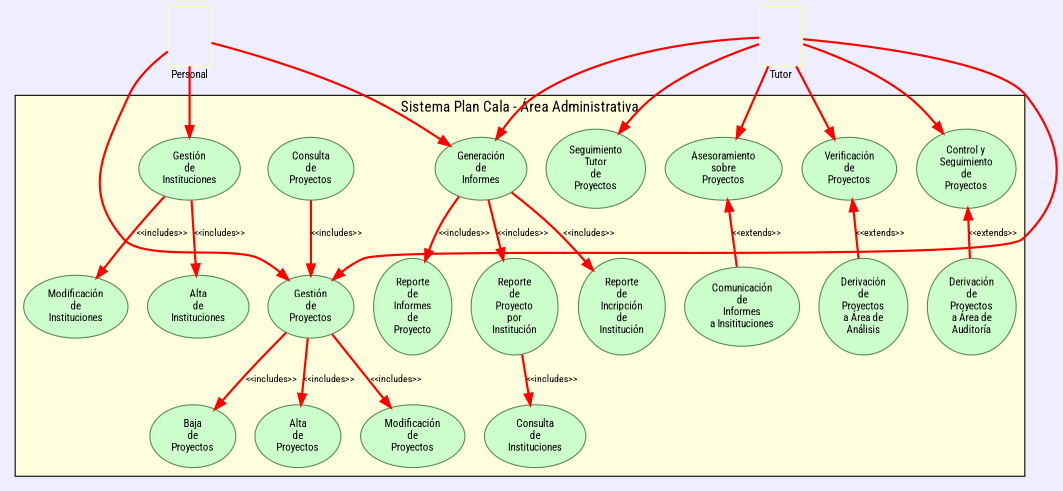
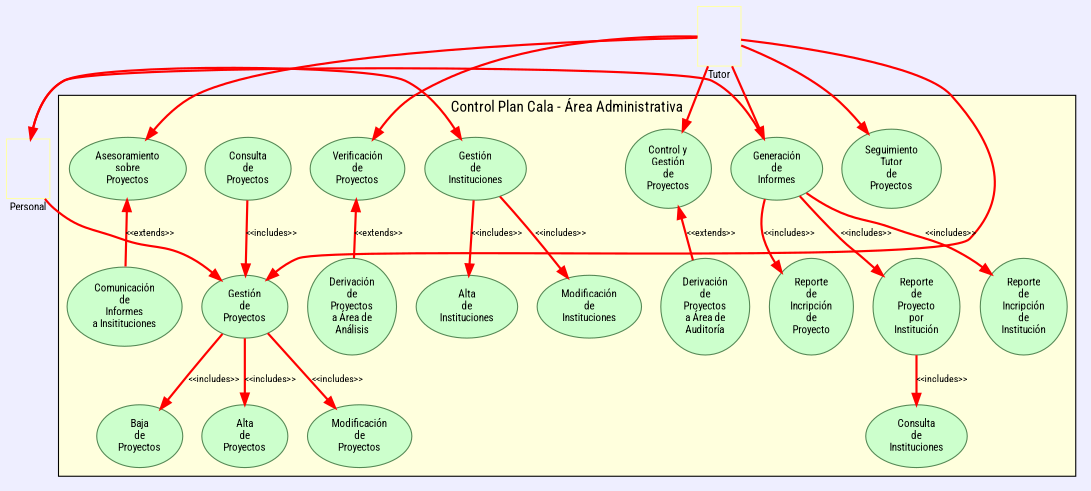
edge "Personal" -> "Generación de Informes": reversed
cluster "Sistema Plan Cala - Área Administrativa": label "Sistema Plan Cala - Área Administrativa" -> "Control Plan Cala - Área Administrativa"
node "Control y Seguimiento de Proyectos": label "Control y Seguimiento de Proyectos" -> "Control y Gestión de Proyectos"
node "Reporte de Informes de Proyecto": label "Reporte de Informes de Proyecto" -> "Reporte de Incripción de Proyecto"
